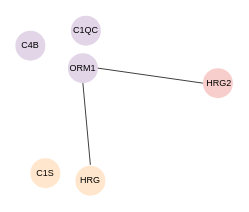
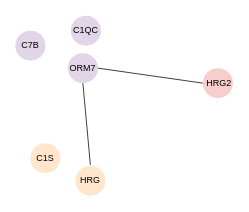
node "C4B": label "C4B" -> "C7B"
node "ORM1": label "ORM1" -> "ORM7"
node "C1S": moved (45, 173) -> (45, 158)
